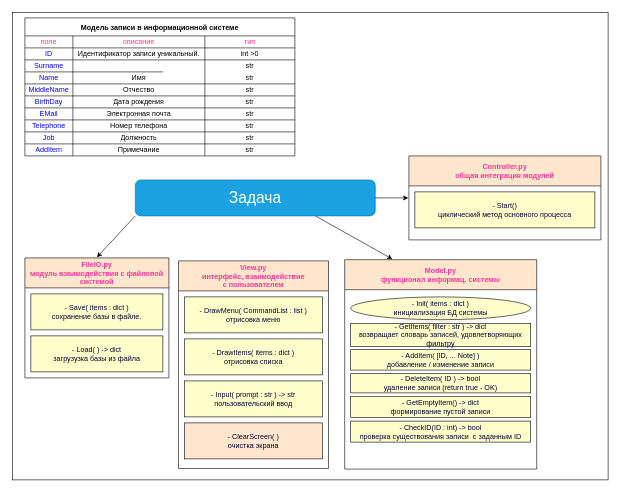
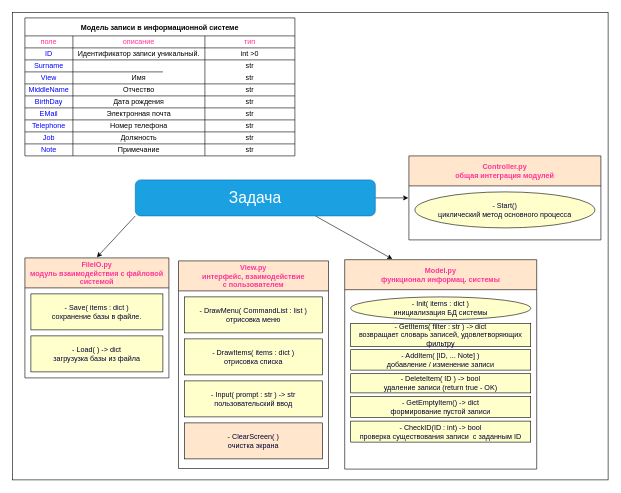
node "Name": label "Name" -> "View"
node "AddItem": label "AddItem" -> "Note"
node "- Start() циклический метод основного процесса": shape rectangle -> ellipse
